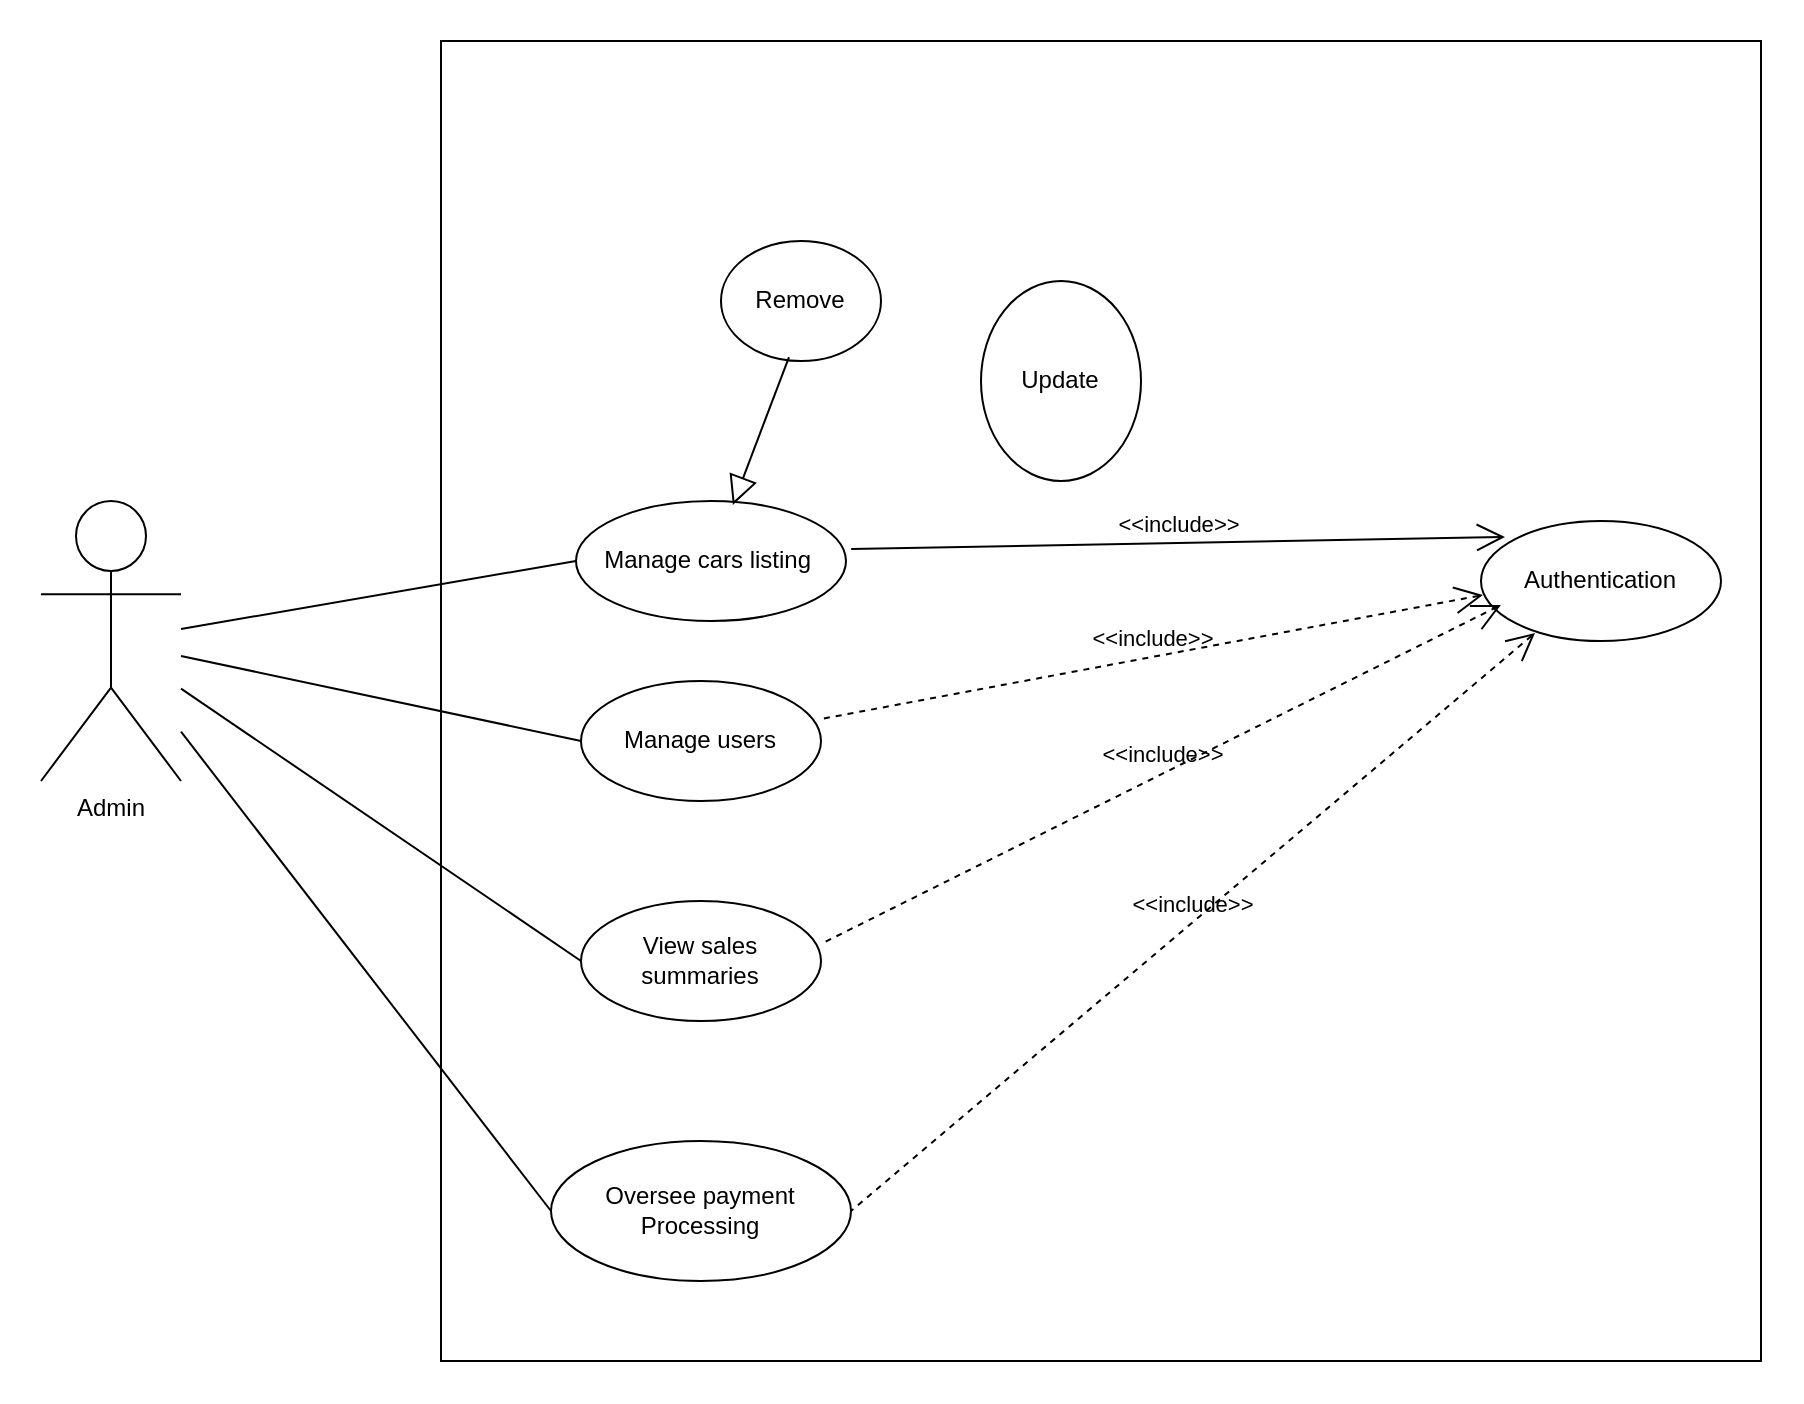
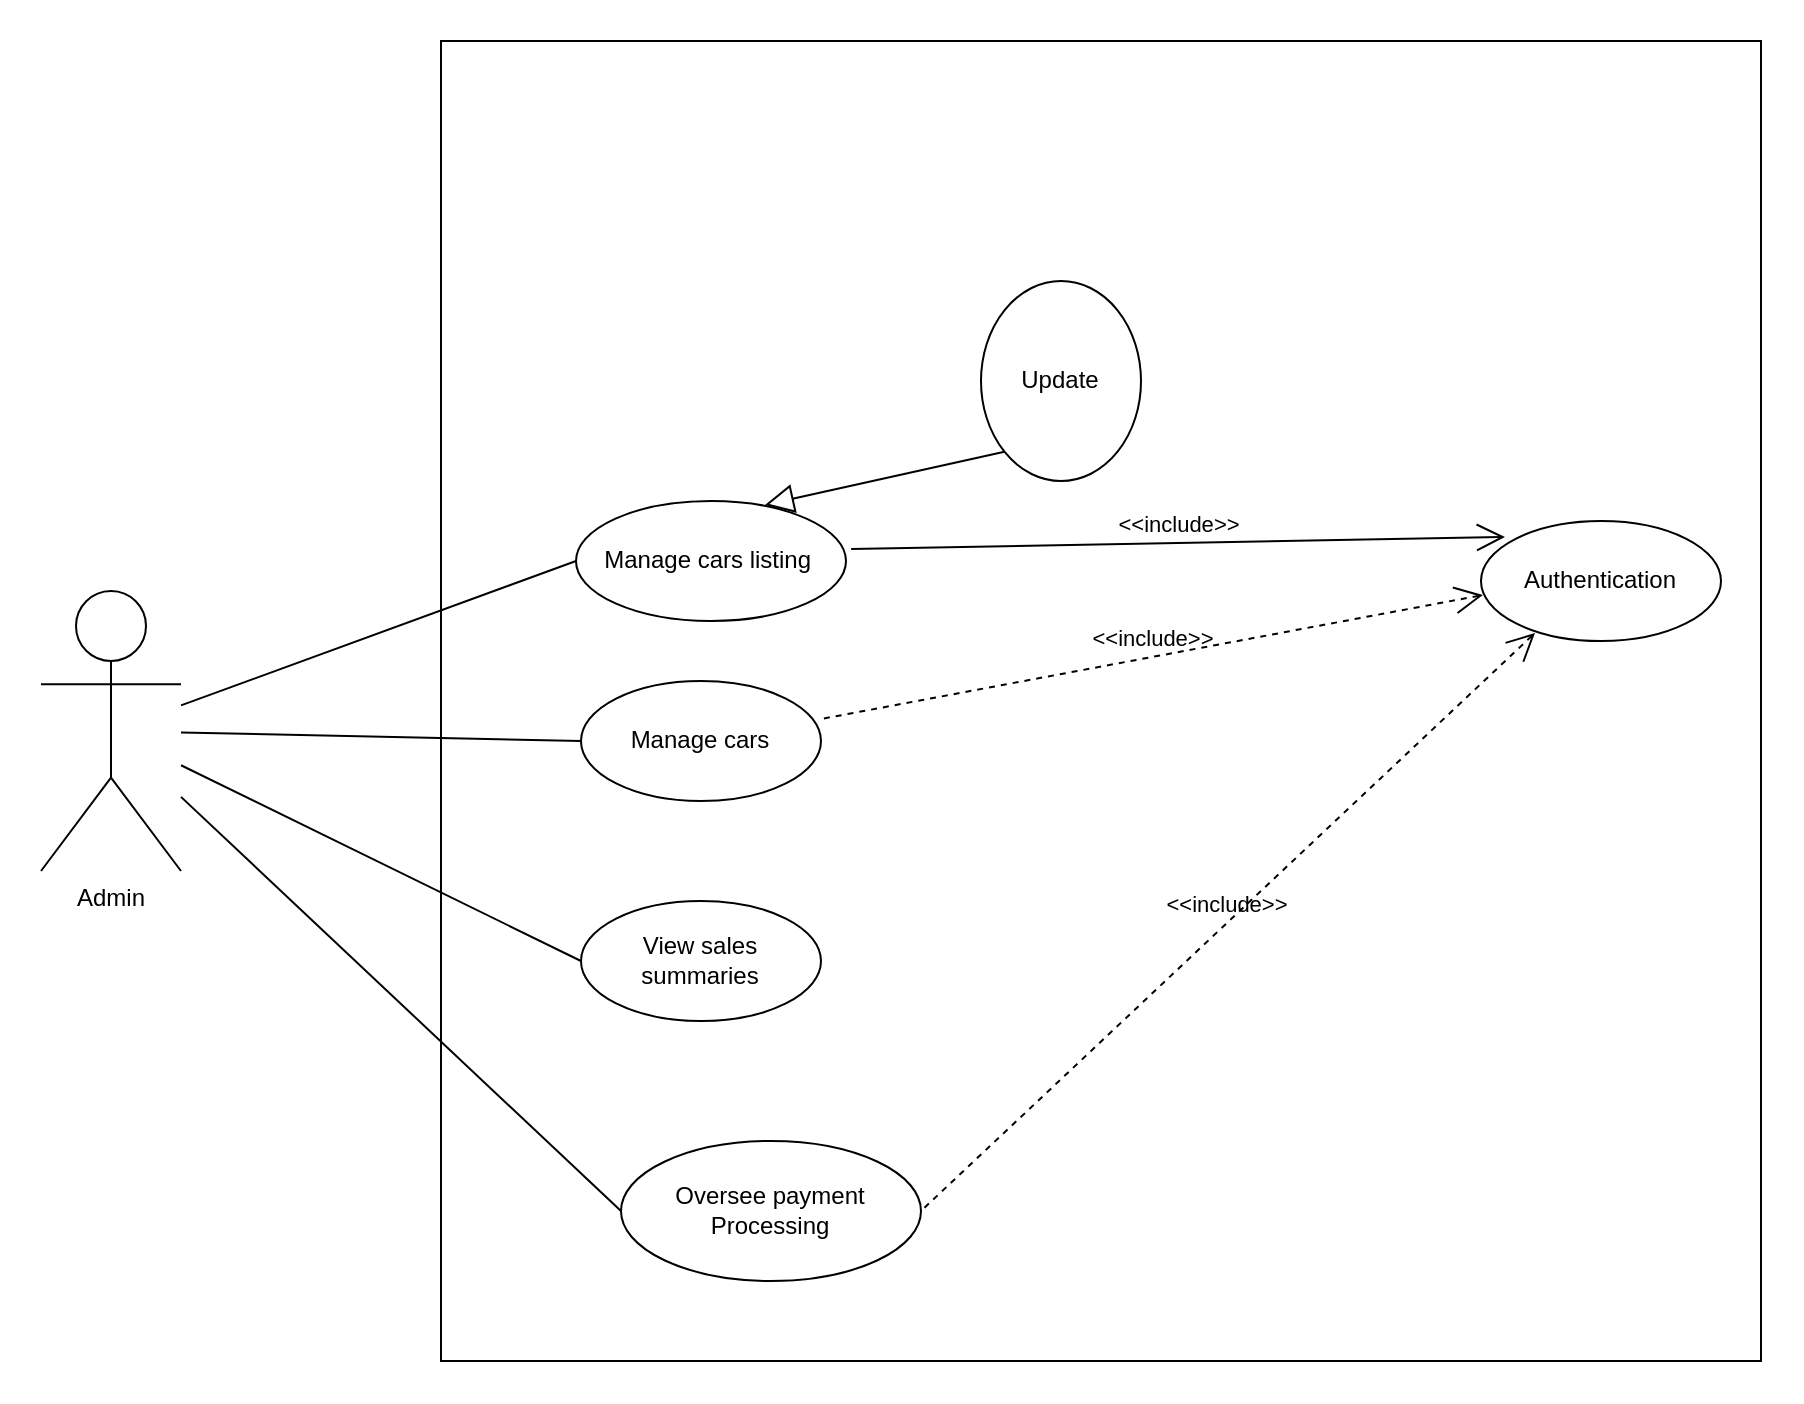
node "Remove": removed
edge "Remove" -> "Manage cars listing": removed
edge "Update" -> "Manage cars listing": added
node "Admin": moved (111, 641) -> (111, 731)
node "Manage users": label "Manage users" -> "Manage cars"
edge "View sales summaries" -> "Authentication": removed, label "<<include>>"
node "Oversee payment Processing": moved (701, 1211) -> (771, 1211)
